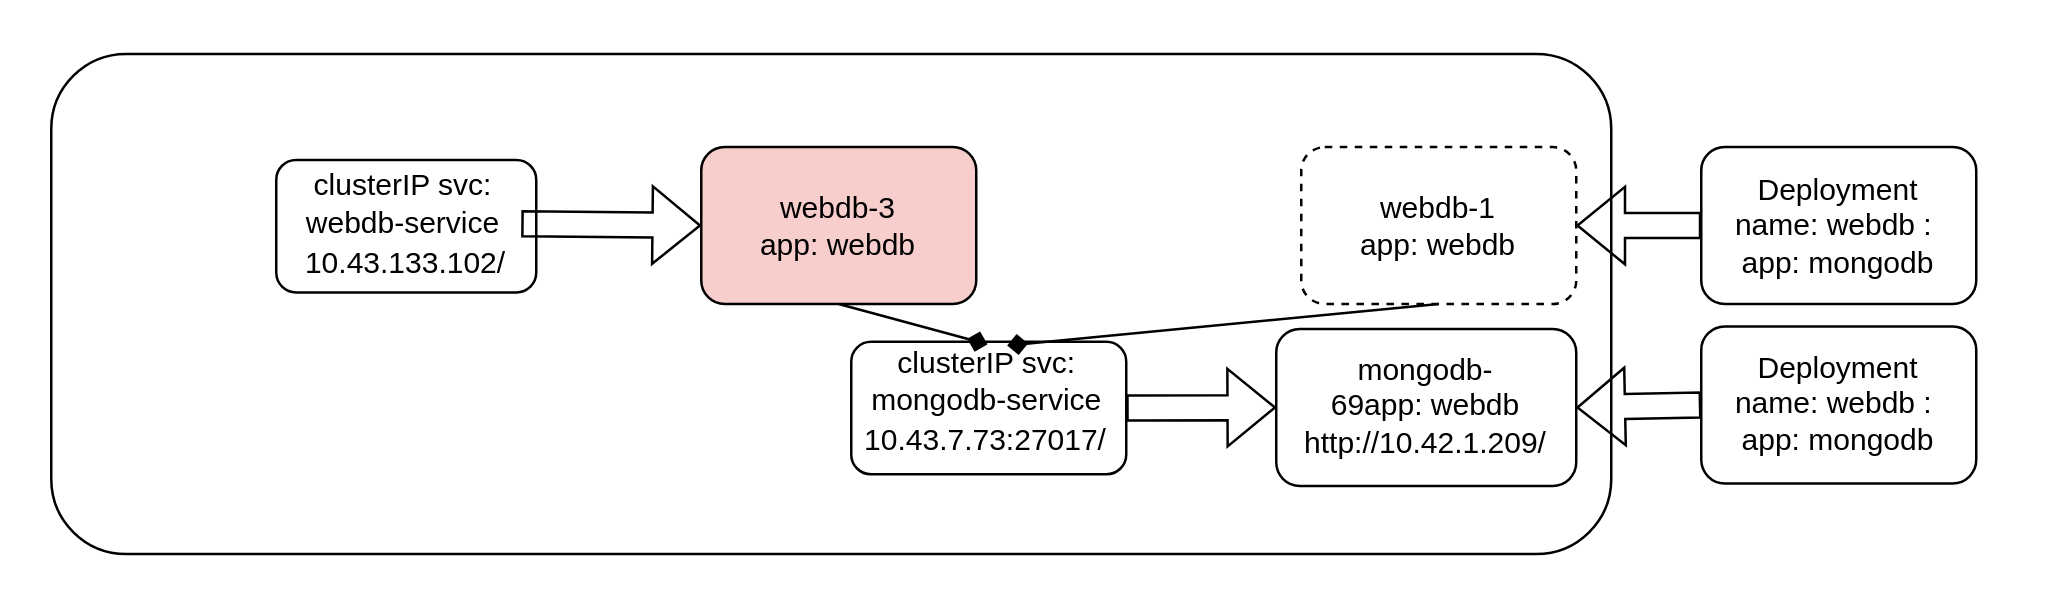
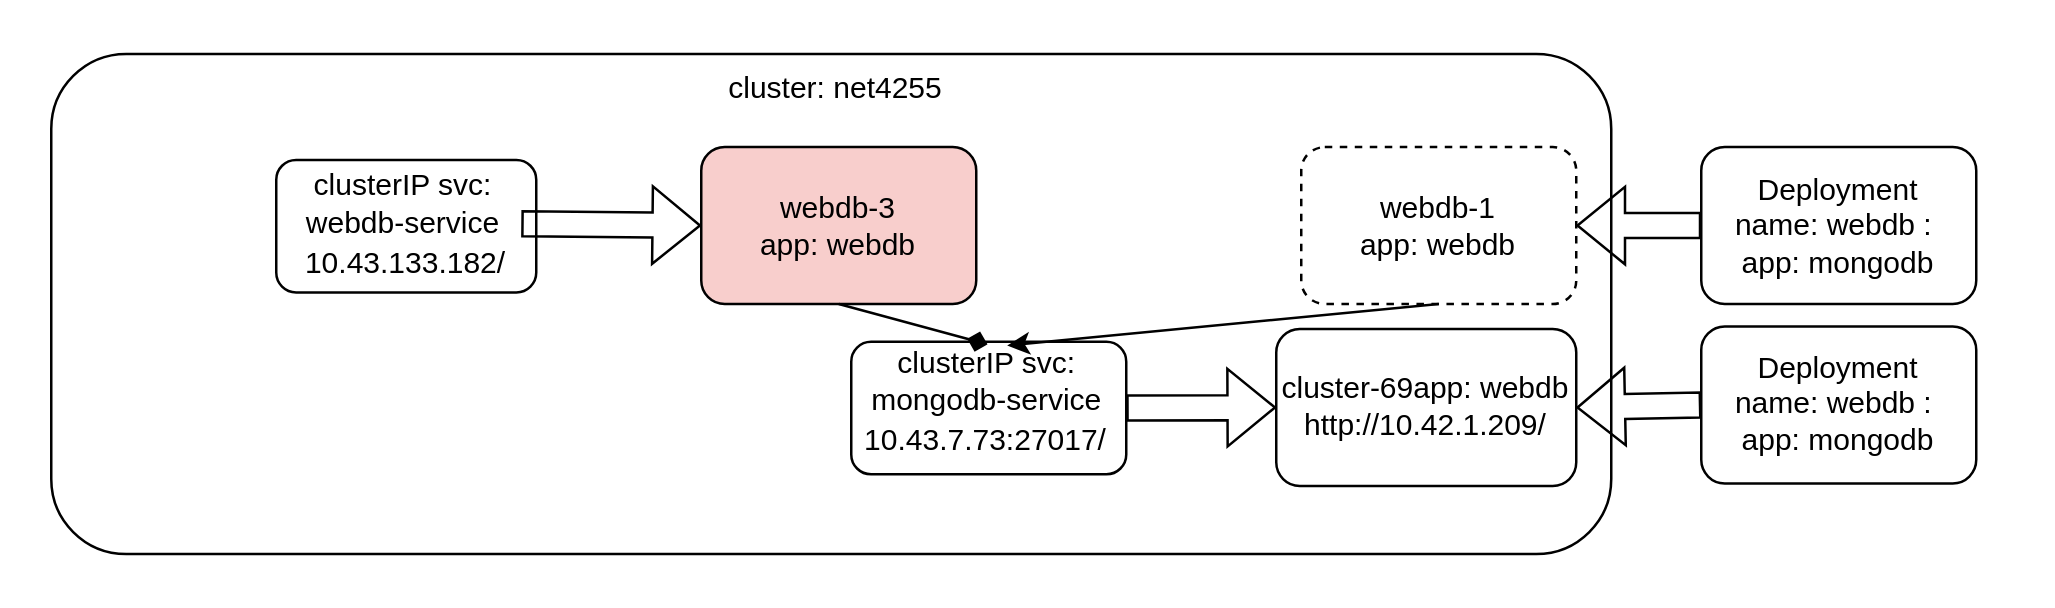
node "cluster: net4255": added
node "10.43.133.102/": label "10.43.133.102/" -> "10.43.133.182/"
edge "webdb-1 app: webdb" -> "clusterIP svc: mongodb-service": arrowhead diamond -> classic
node "mongodb-69app: webdb http://10.42.1.209/": label "mongodb-69app: webdb http://10.42.1.209/" -> "cluster-69app: webdb http://10.42.1.209/"
